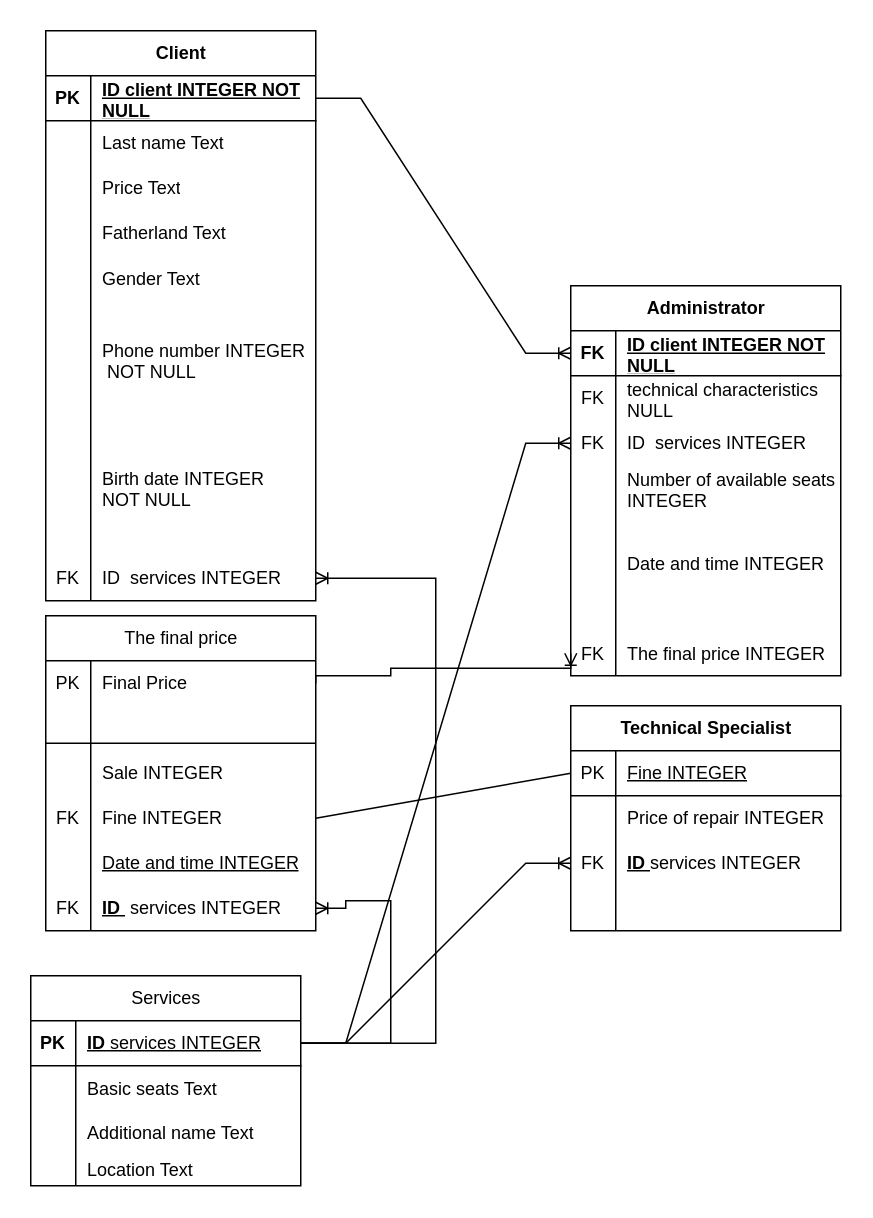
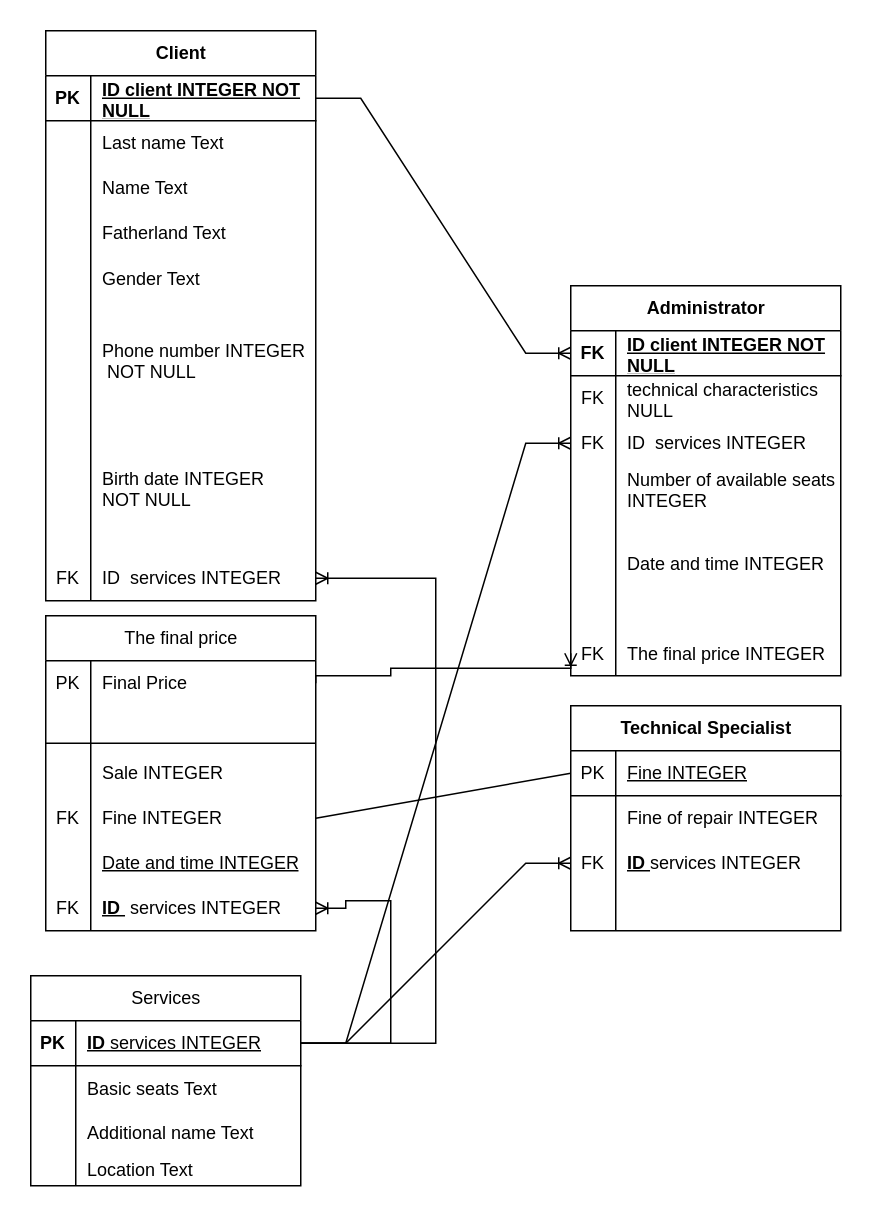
node "Price Text": label "Price Text" -> "Name Text"
node "Price of repair INTEGER": label "Price of repair INTEGER" -> "Fine of repair INTEGER"
